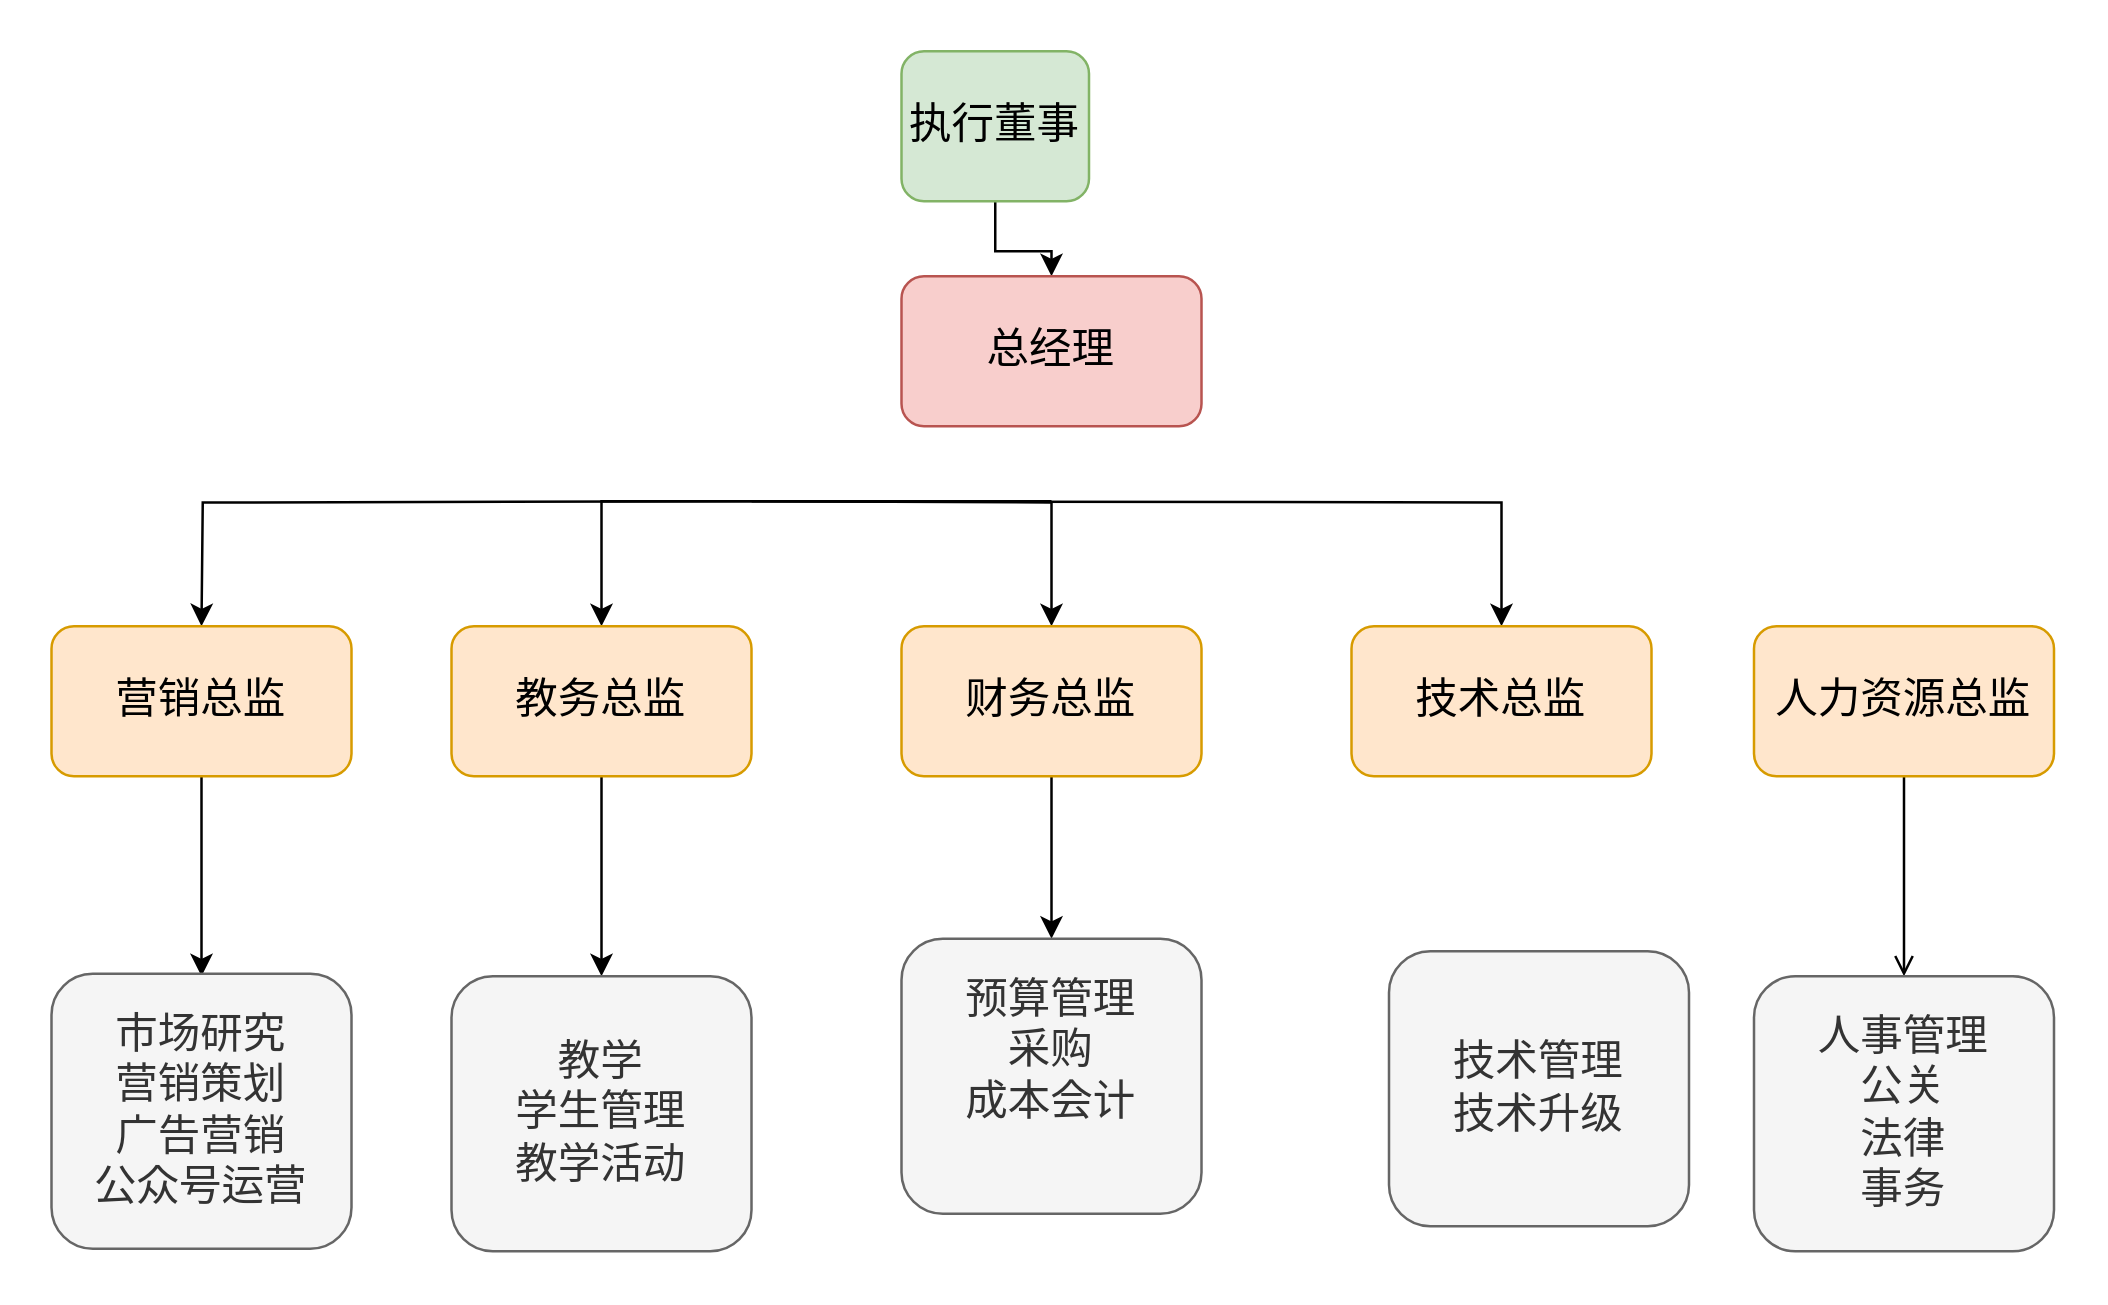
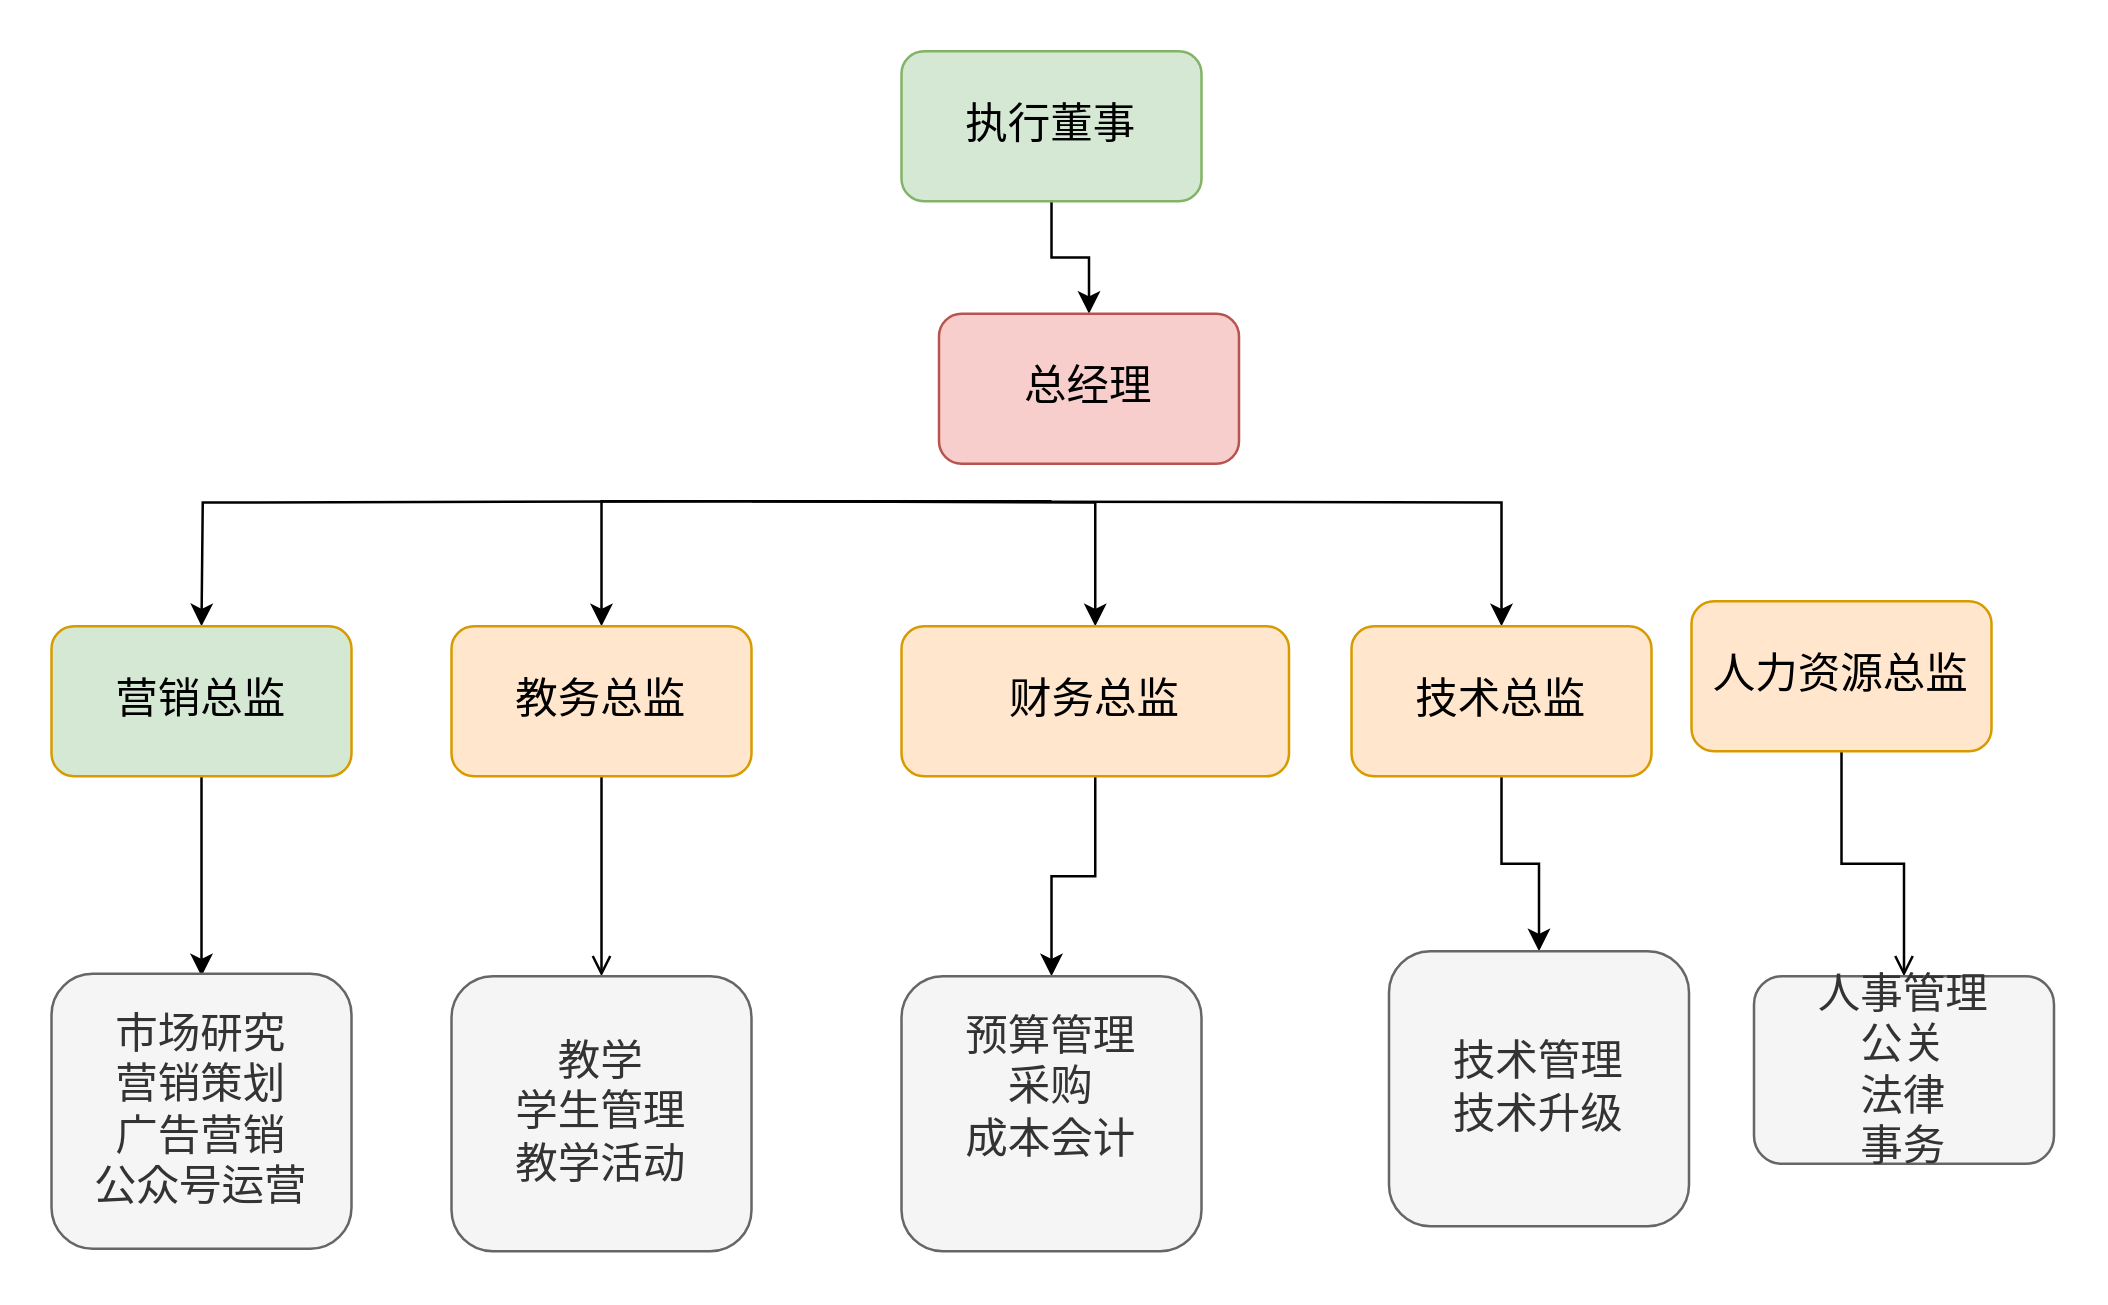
node "执行董事": size 188x150 -> 300x150
node "总经理": moved (1051, 351) -> (1089, 389)
node "营销总监": fillcolor #ffe6cc -> #d5e8d4
node "财务总监": size 300x150 -> 388x150
node "人力资源总监": moved (1904, 701) -> (1841, 676)
edge "技术总监" -> "技术管理技术升级": added
edge "教务总监" -> "教学学生管理教学活动": arrowhead classic -> open
node "预算管理采购成本会计": moved (1051, 1076) -> (1051, 1114)
node "人事管理公关法律事务": size 300x275 -> 300x188
